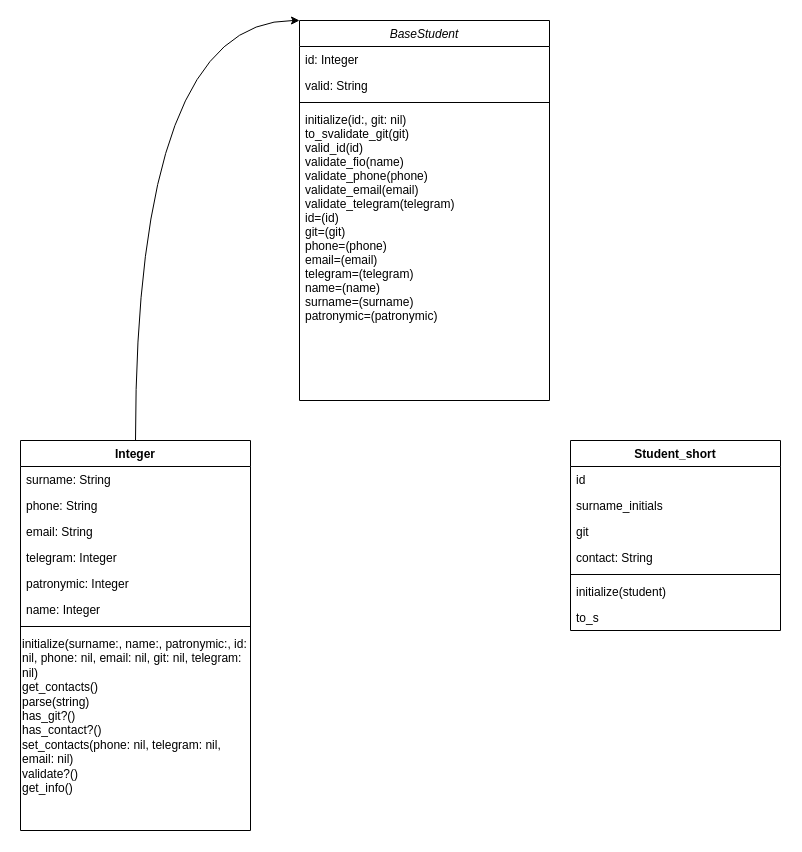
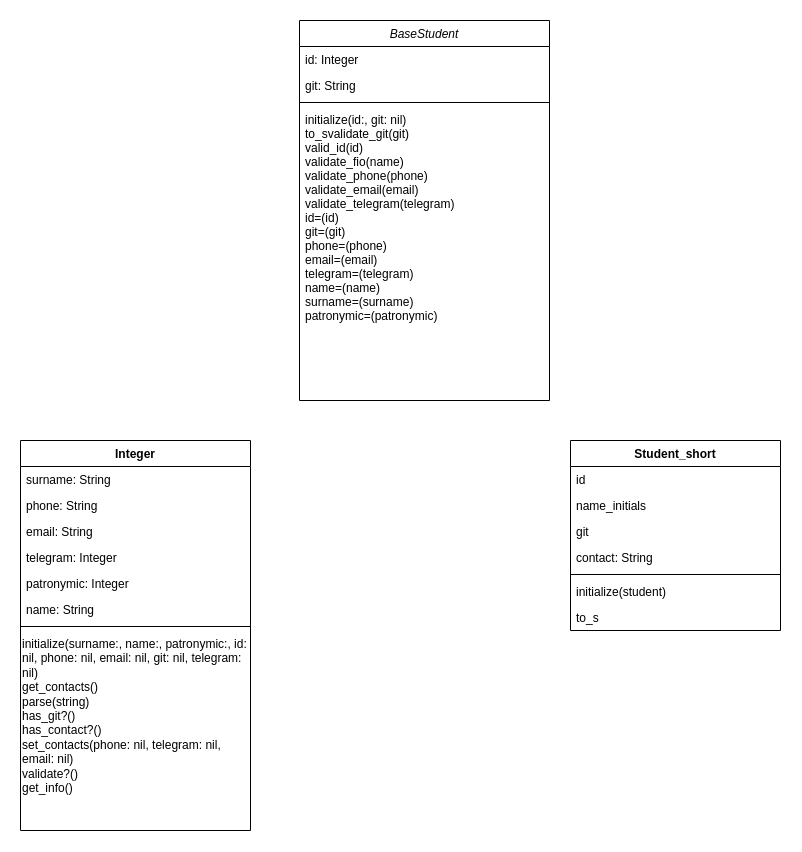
node "valid: String": label "valid: String" -> "git: String"
edge "Integer" -> "BaseStudent": removed
node "surname_initials": label "surname_initials" -> "name_initials"
node "name: Integer": label "name: Integer" -> "name: String"
